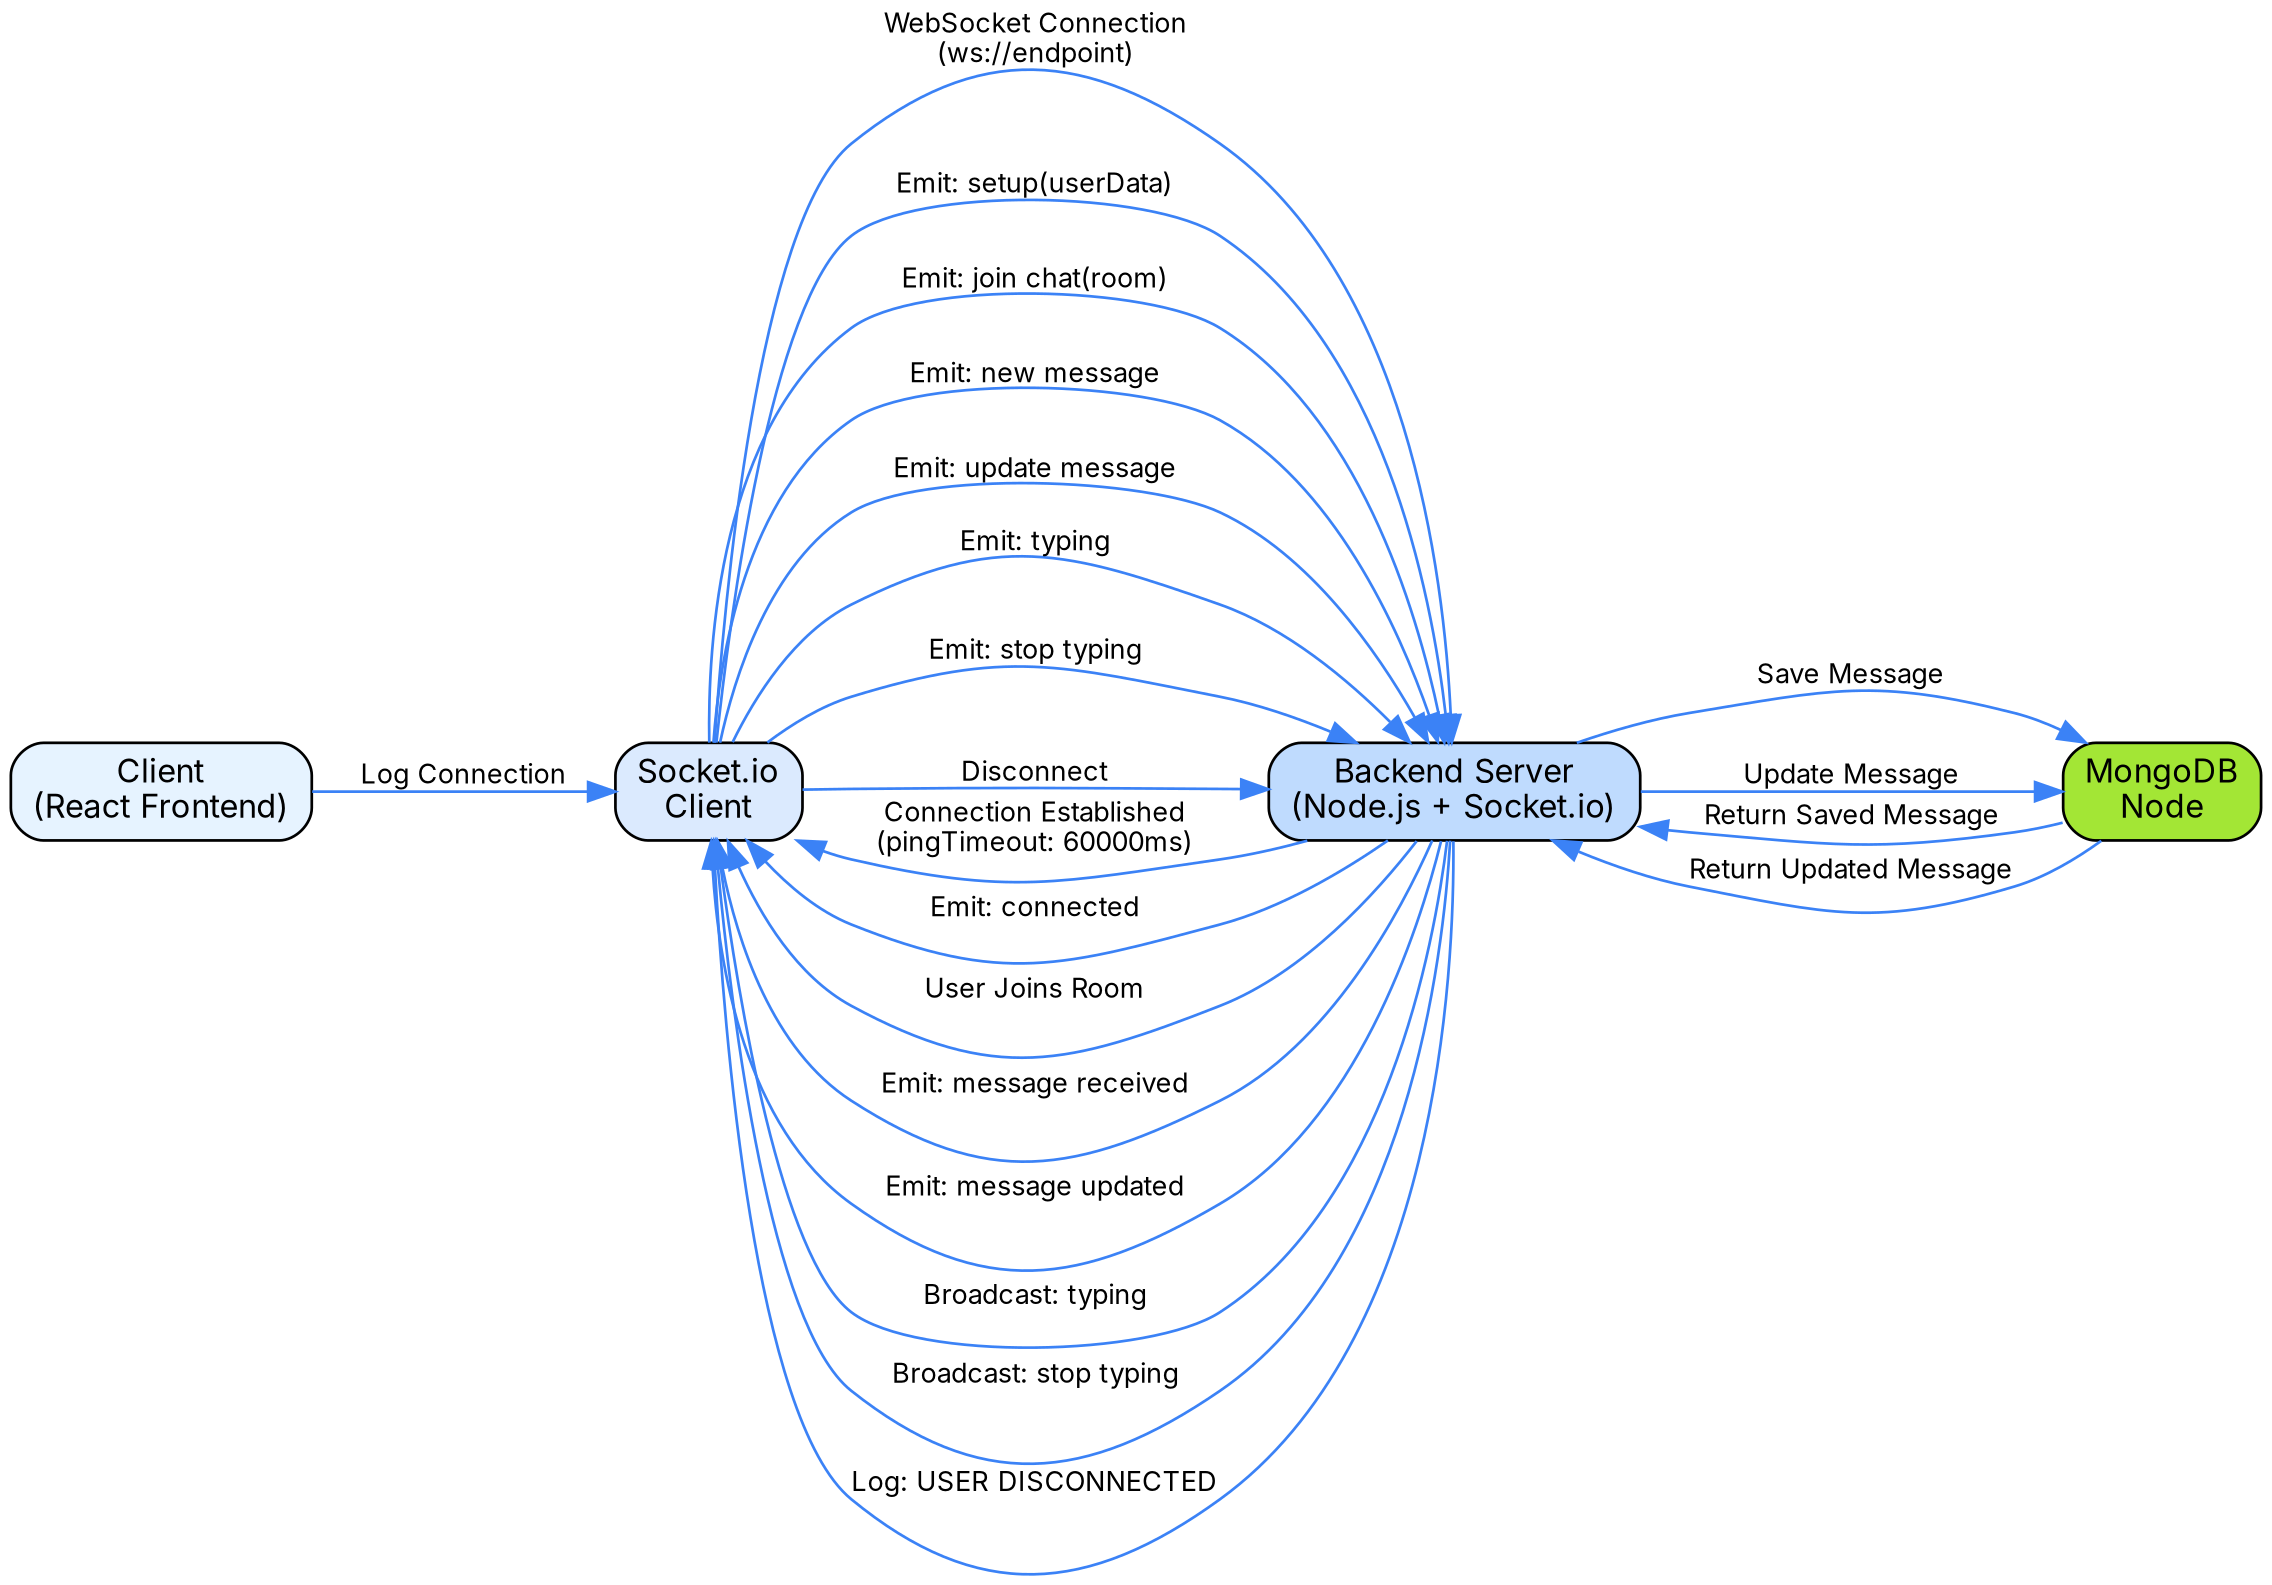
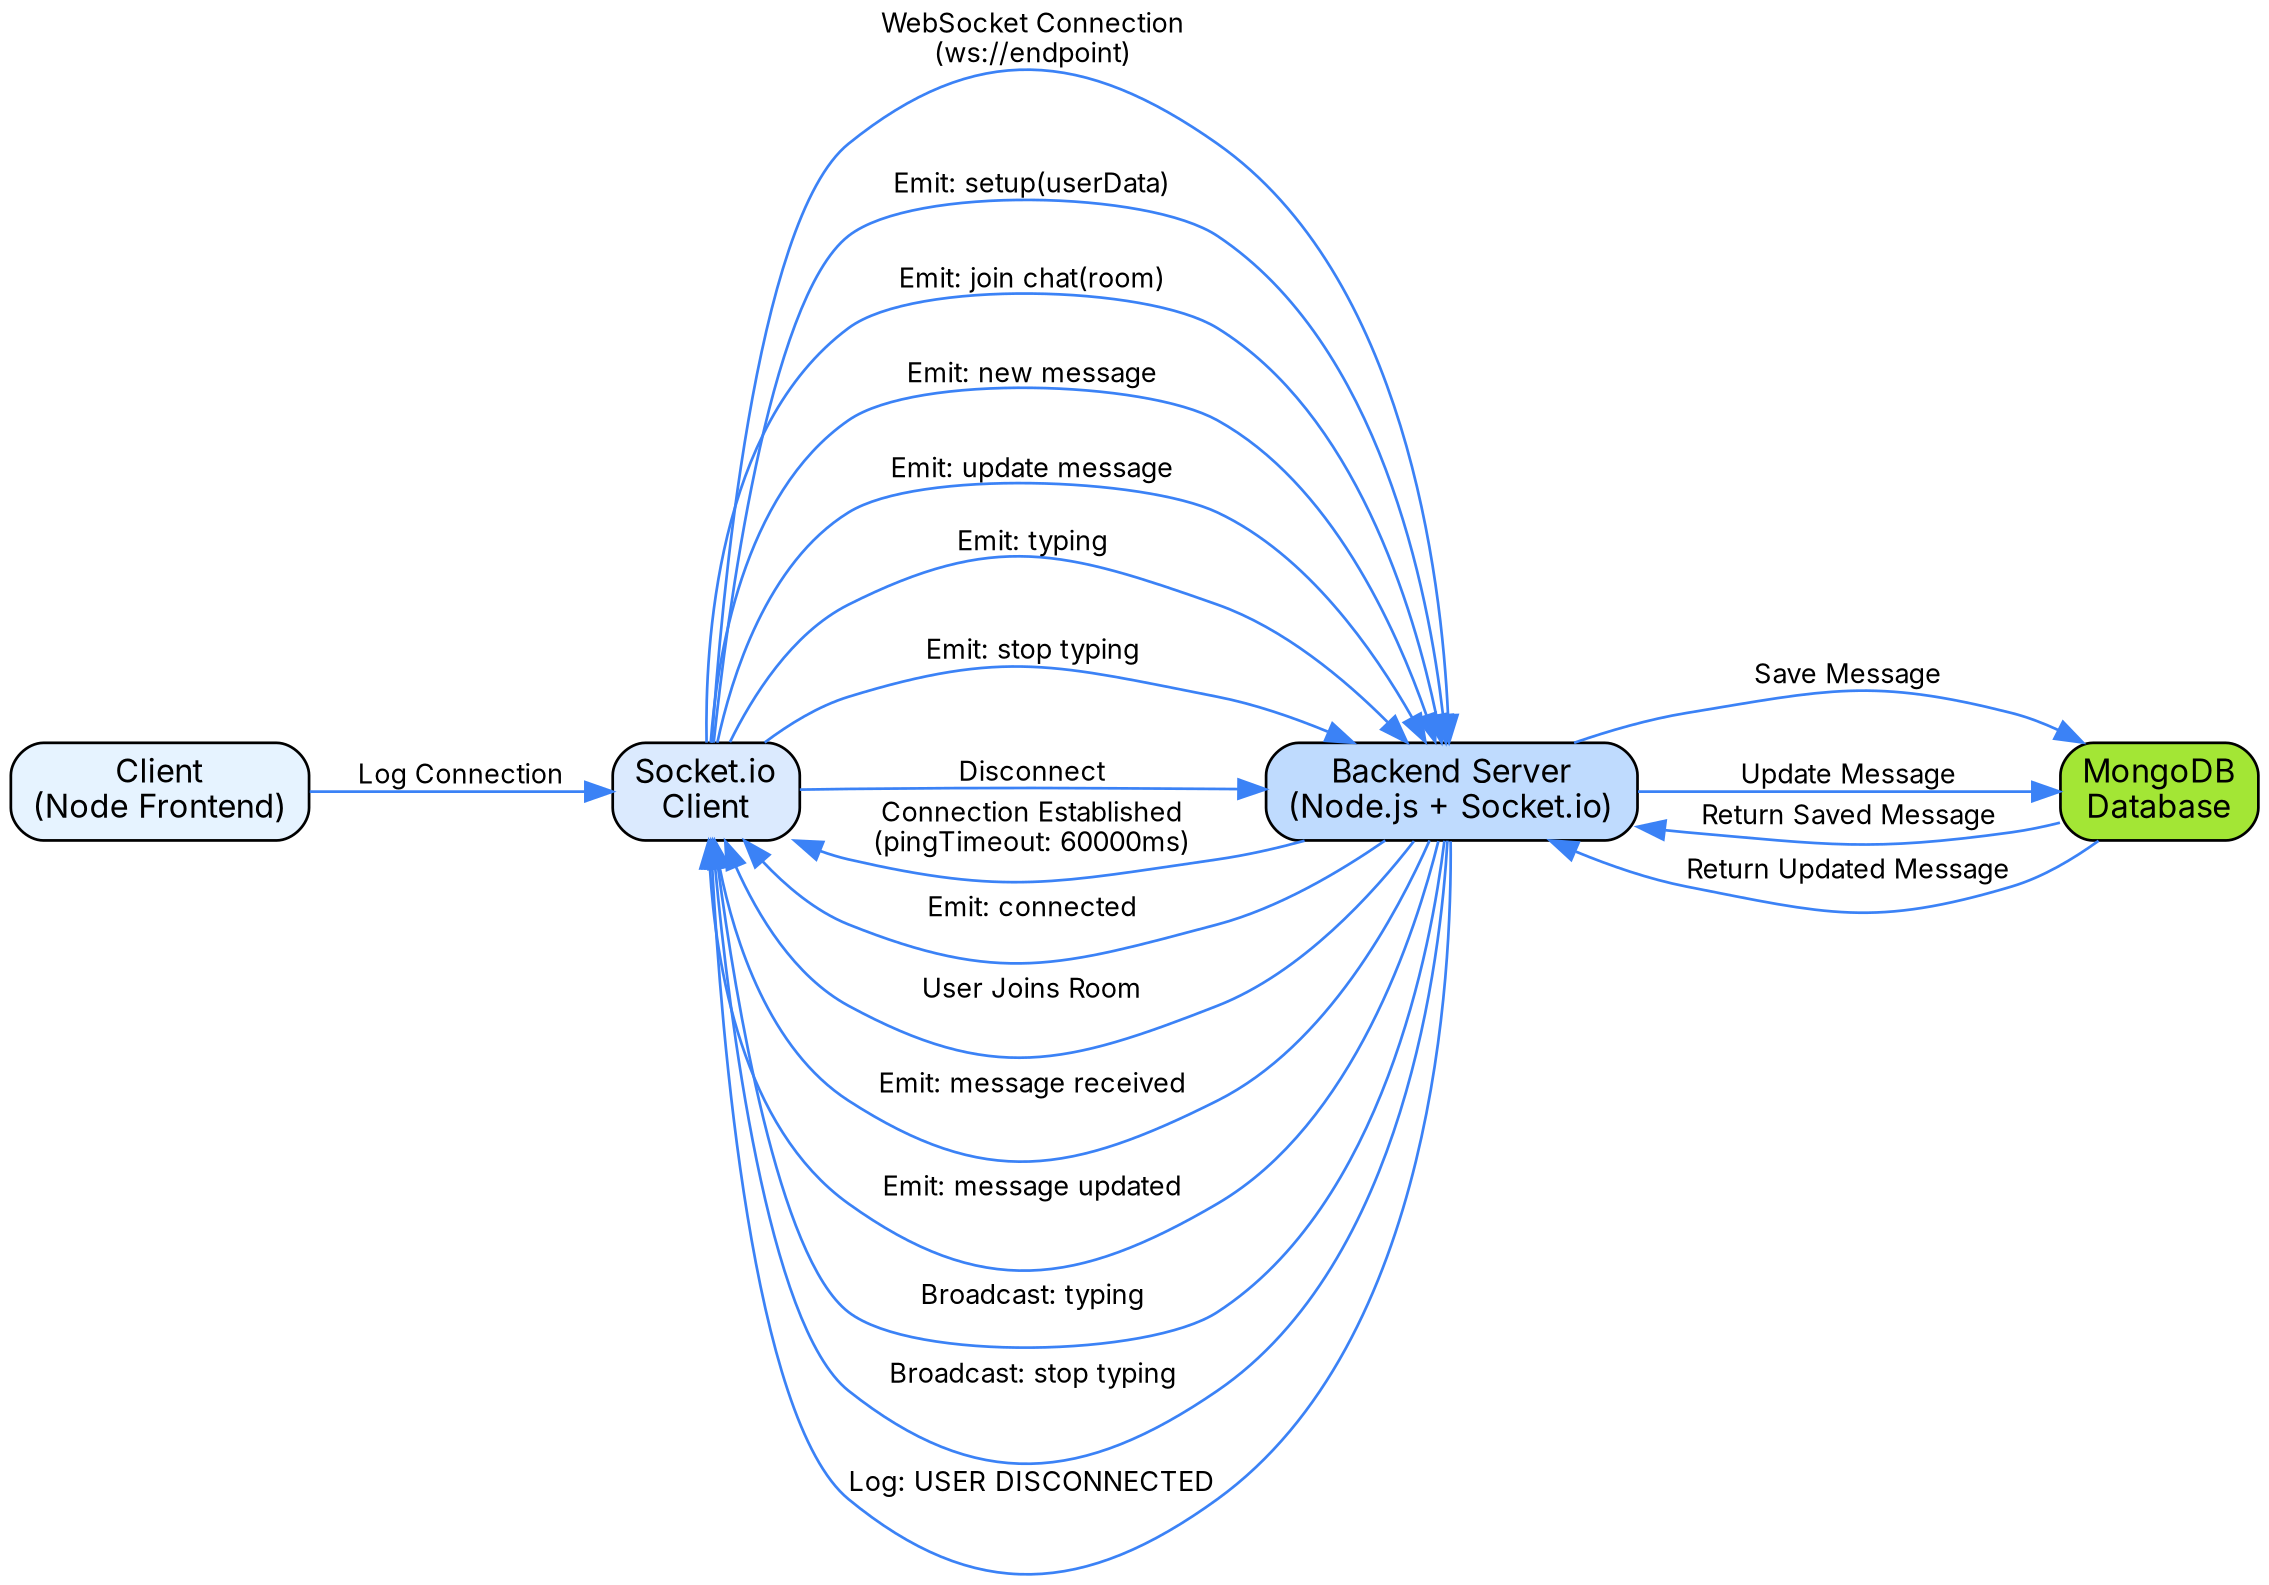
node "Client (React Frontend)": label "Client (React Frontend)" -> "Client (Node Frontend)"
node "MongoDB Node": label "MongoDB Node" -> "MongoDB Database"
